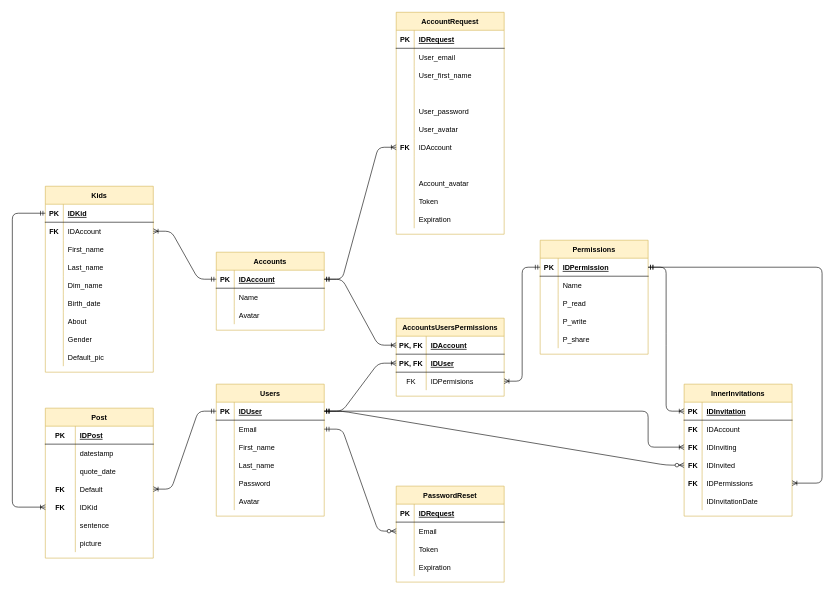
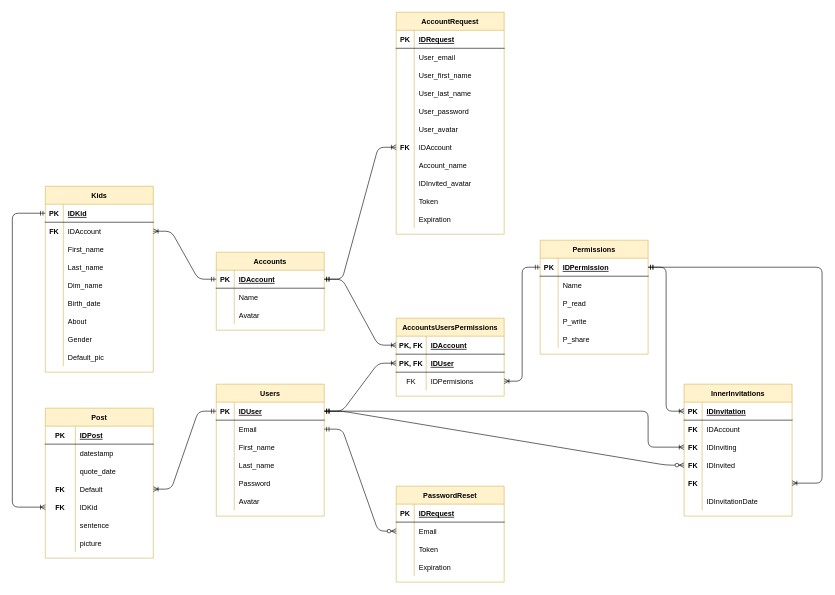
node "User_last_name": added
node "Account_name": added
node "Account_avatar": label "Account_avatar" -> "IDInvited_avatar"
node "IDPermissions": removed
